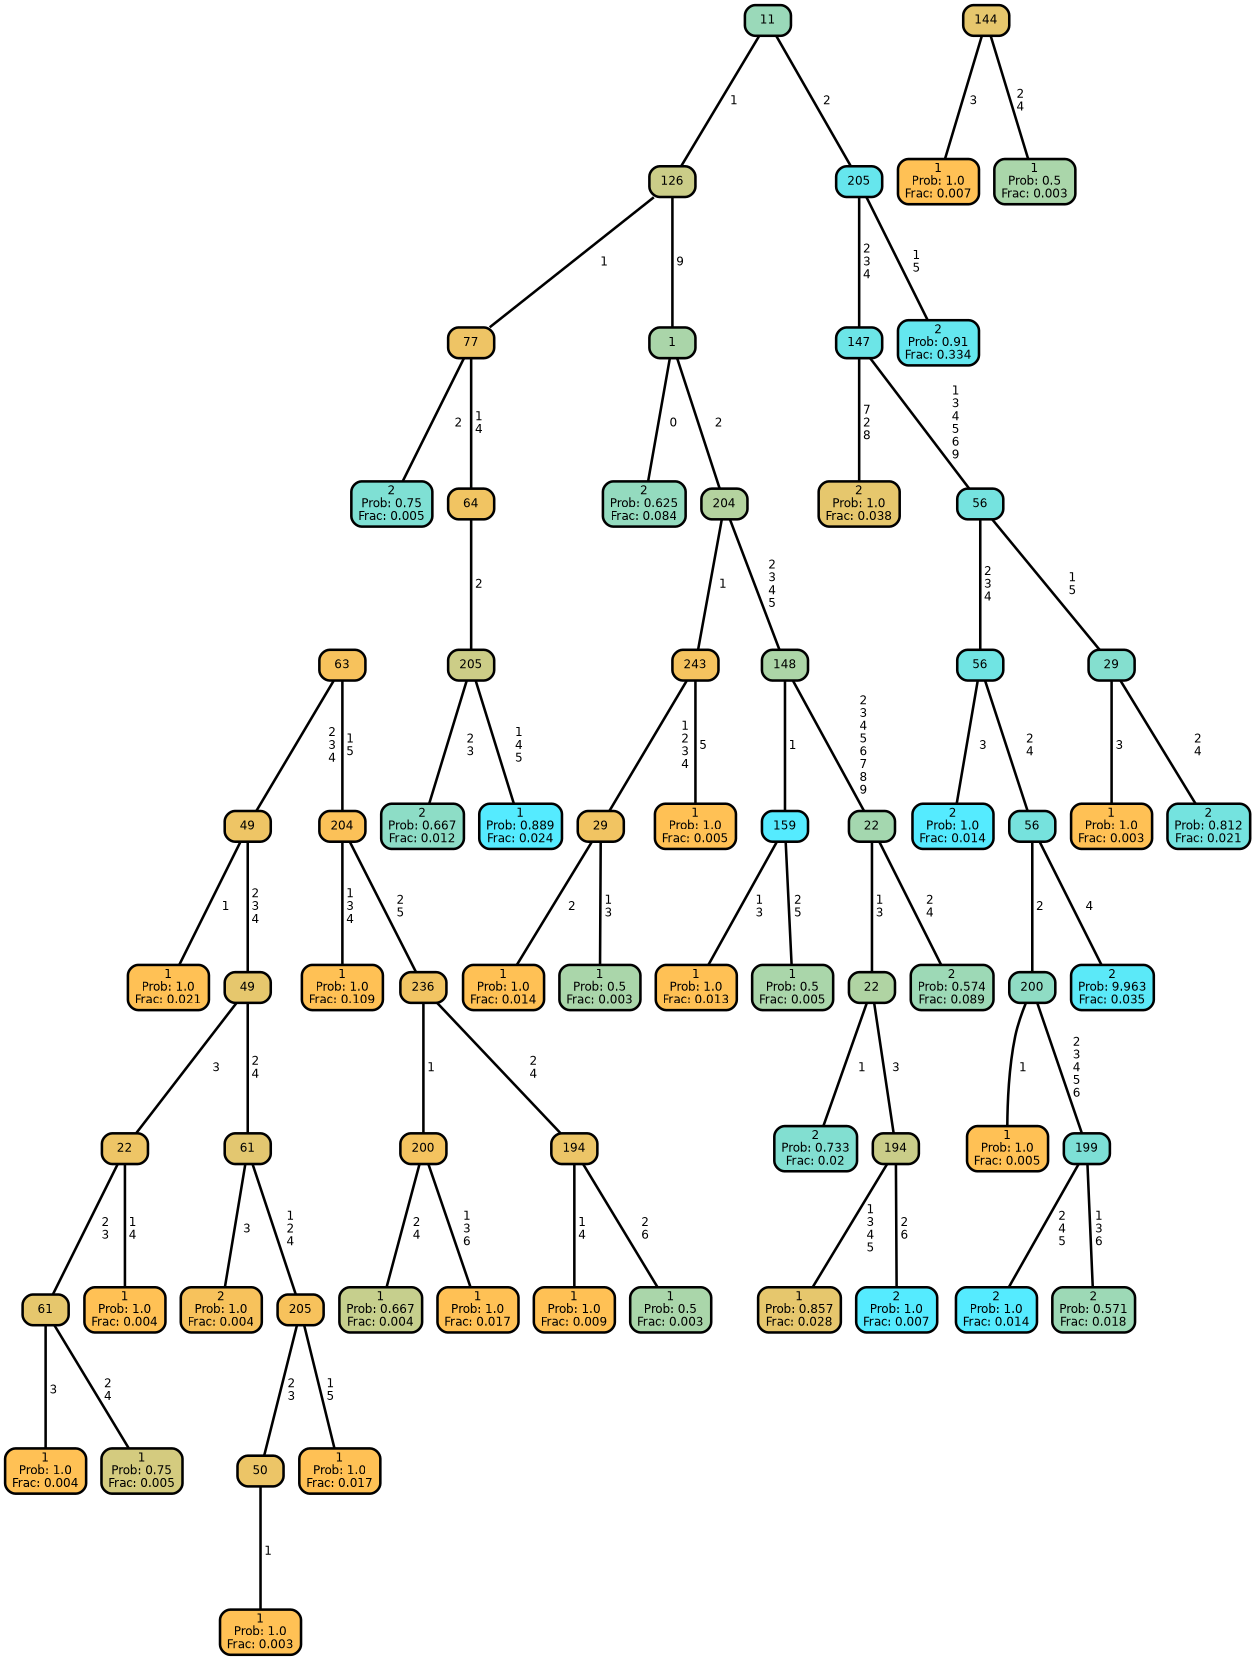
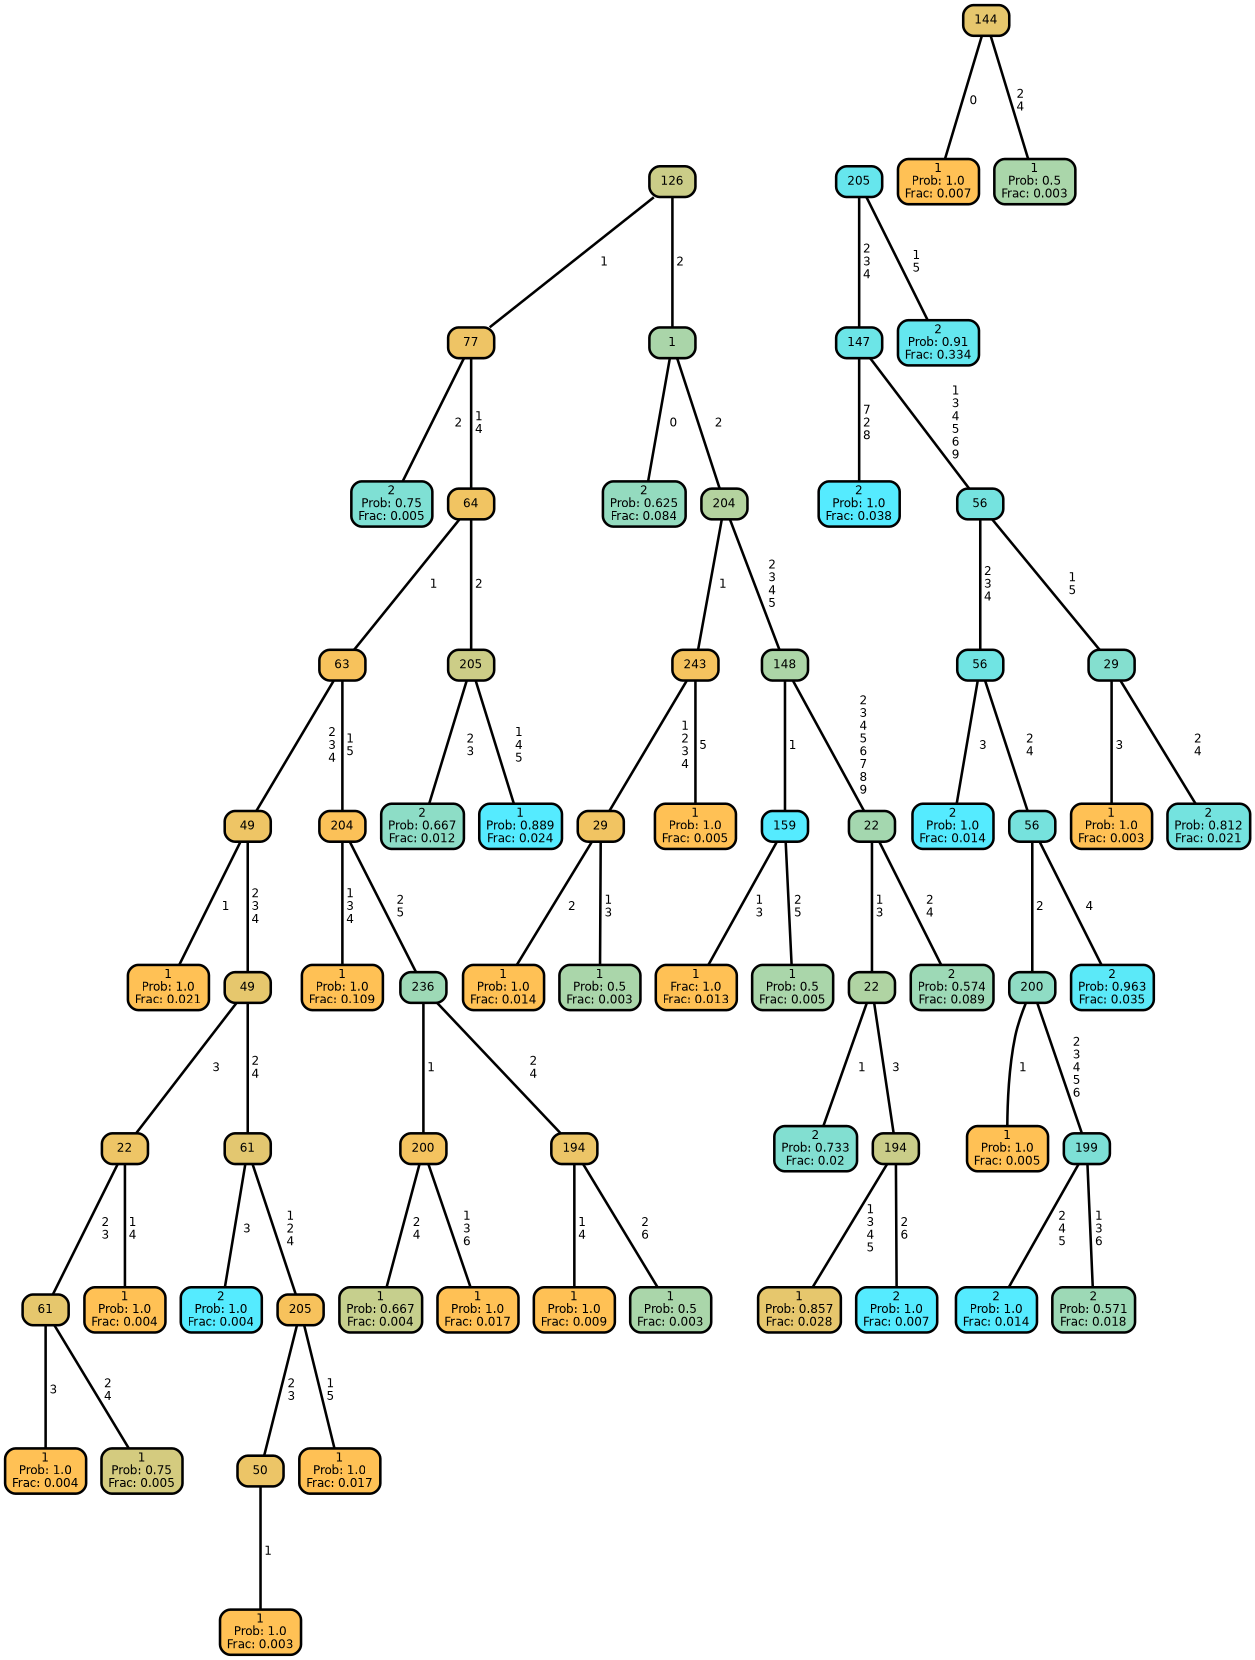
node "11": removed
edge "144" -- "1 Prob: 1.0 Frac: 0.007": label " 3" -> " 0"
edge "126" -- "1": label " 9" -> " 2"
node "2 Prob: 1.0 Frac: 0.038": fillcolor #e6c76d -> #55ebff
edge "64" -- "63": added, label "1"
node "236": fillcolor #f1c462 -> #9dd9b6
node "1 Prob: 1.0 Frac: 0.013": label "1 Prob: 1.0 Frac: 0.013" -> "1 Frac: 1.0 Frac: 0.013"
node "2 Prob: 9.963 Frac: 0.035": label "2 Prob: 9.963 Frac: 0.035" -> "2 Prob: 0.963 Frac: 0.035"
node "2 Prob: 1.0 Frac: 0.004": fillcolor #f7c25c -> #55ebff
